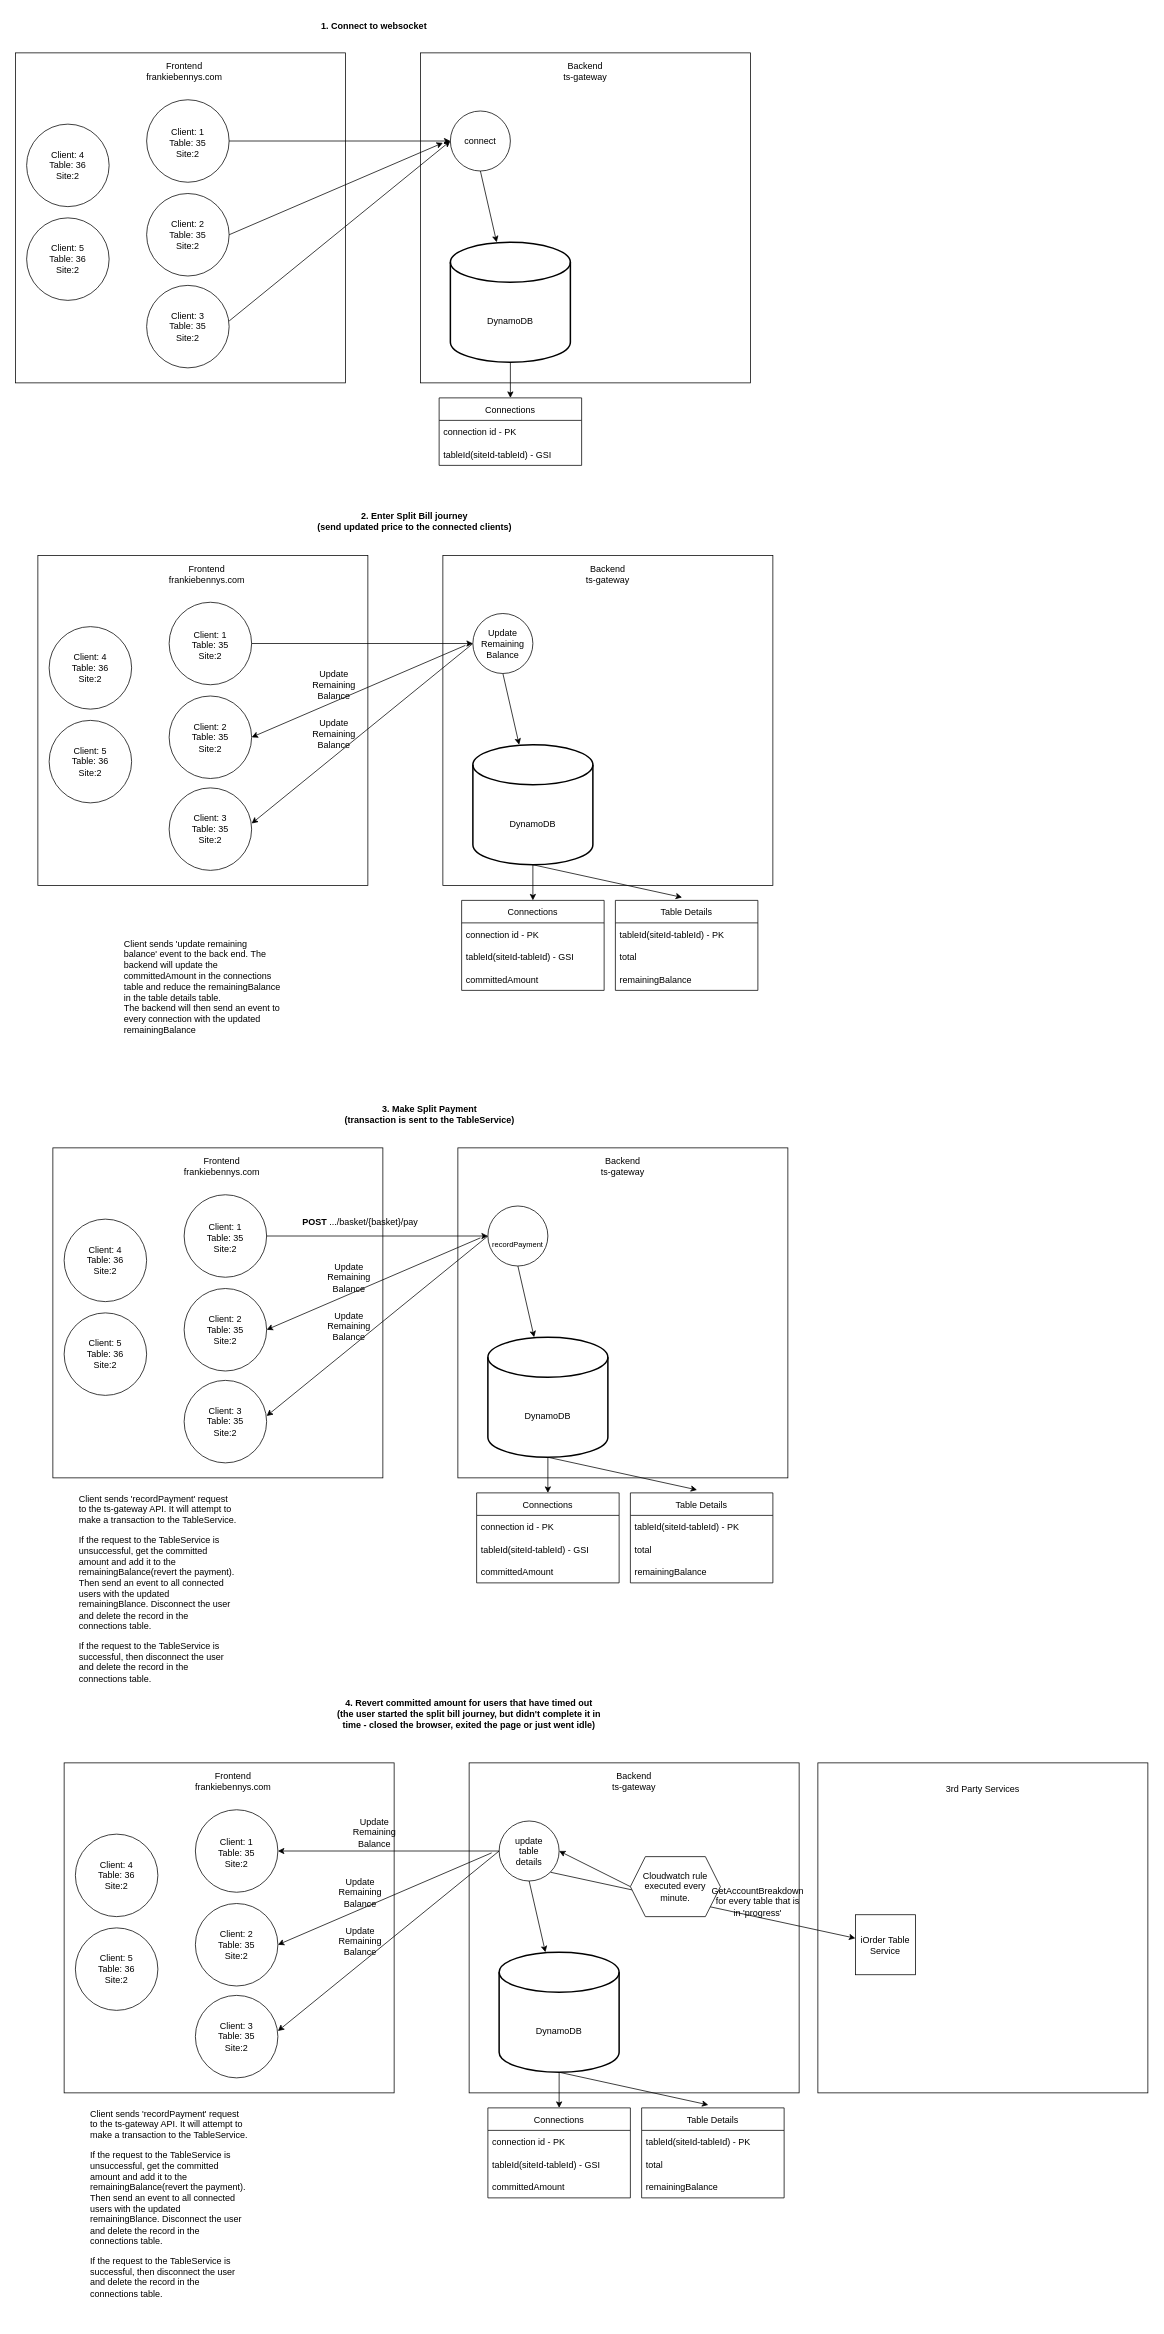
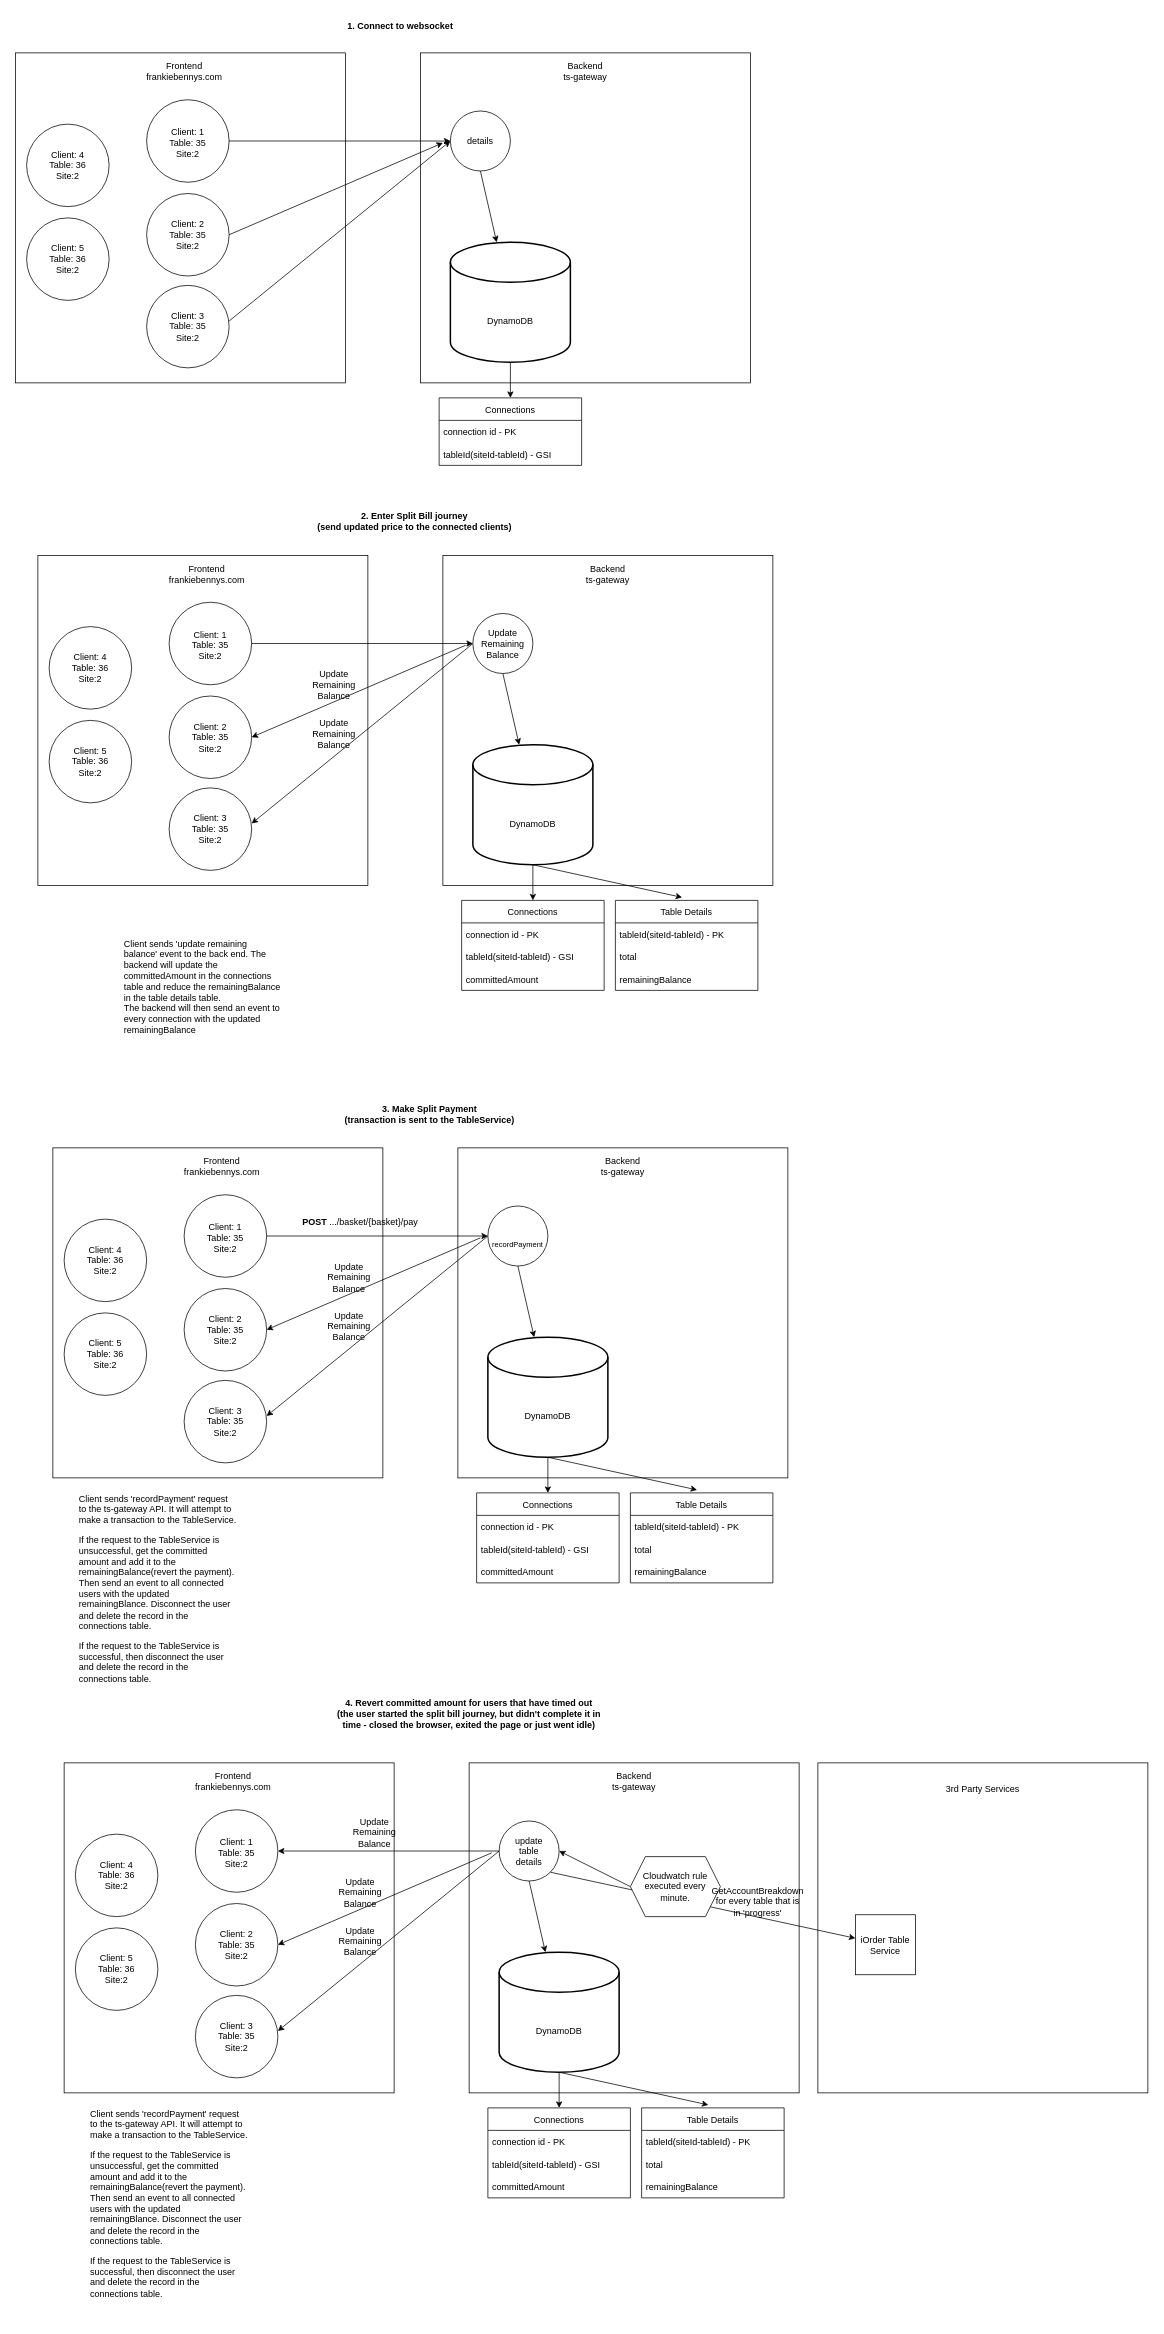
node "1. Connect to websocket": moved (374, 27) -> (401, 27)
node "connect": label "connect" -> "details"
